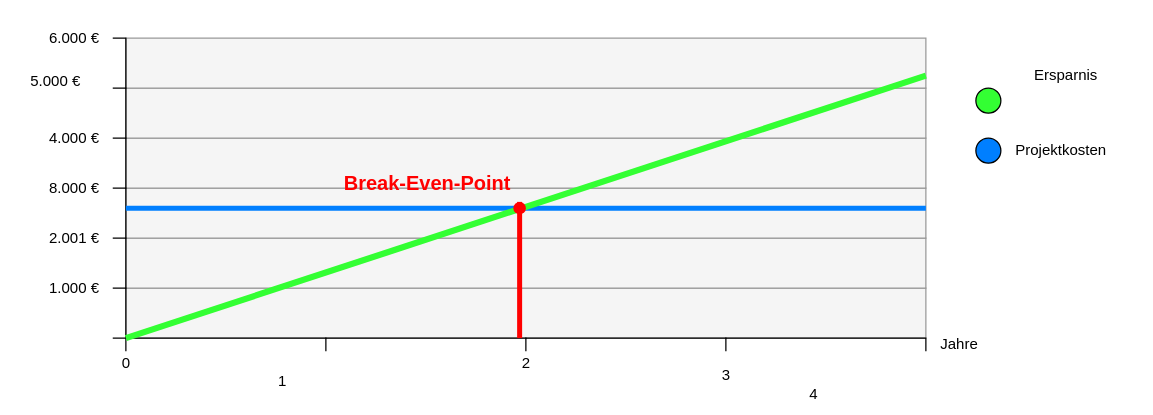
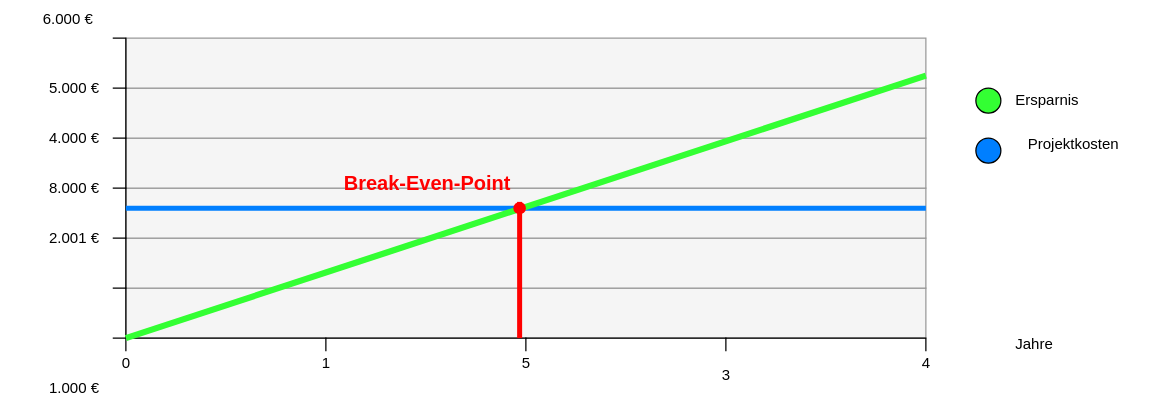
node "6.000 €": moved (63, 38) -> (57, 19)
node "Ersparnis": moved (1076, 76) -> (1057, 101)
node "5.000 €": moved (44, 82) -> (63, 88)
node "Projektkosten": moved (1069, 151) -> (1082, 144)
node "1.000 €": moved (63, 288) -> (63, 388)
node "Jahre": moved (969, 344) -> (1044, 344)
node "2": label "2" -> "5"
node "1": moved (282, 382) -> (326, 363)
node "4": moved (813, 394) -> (926, 363)
